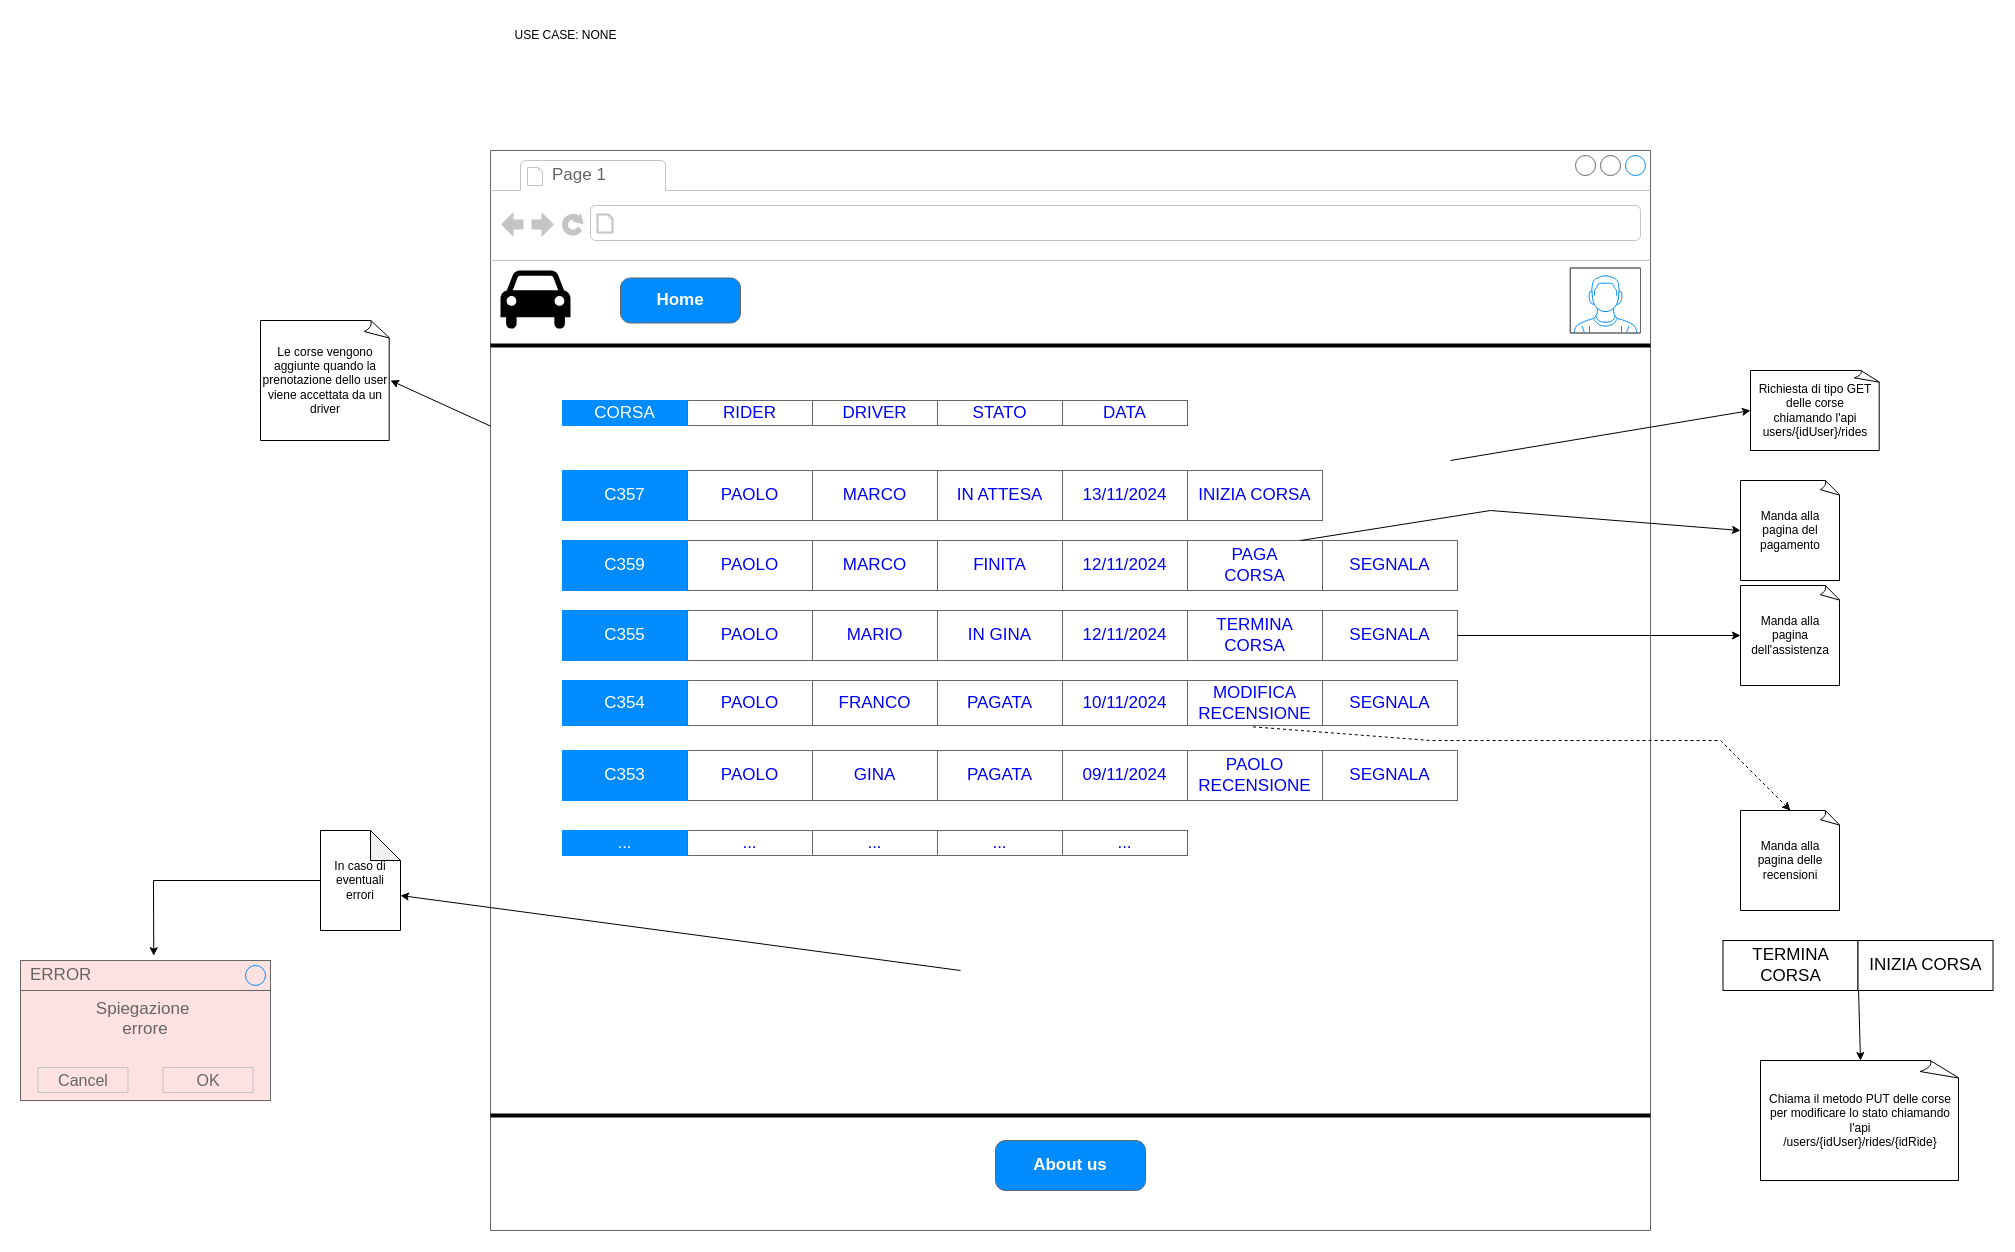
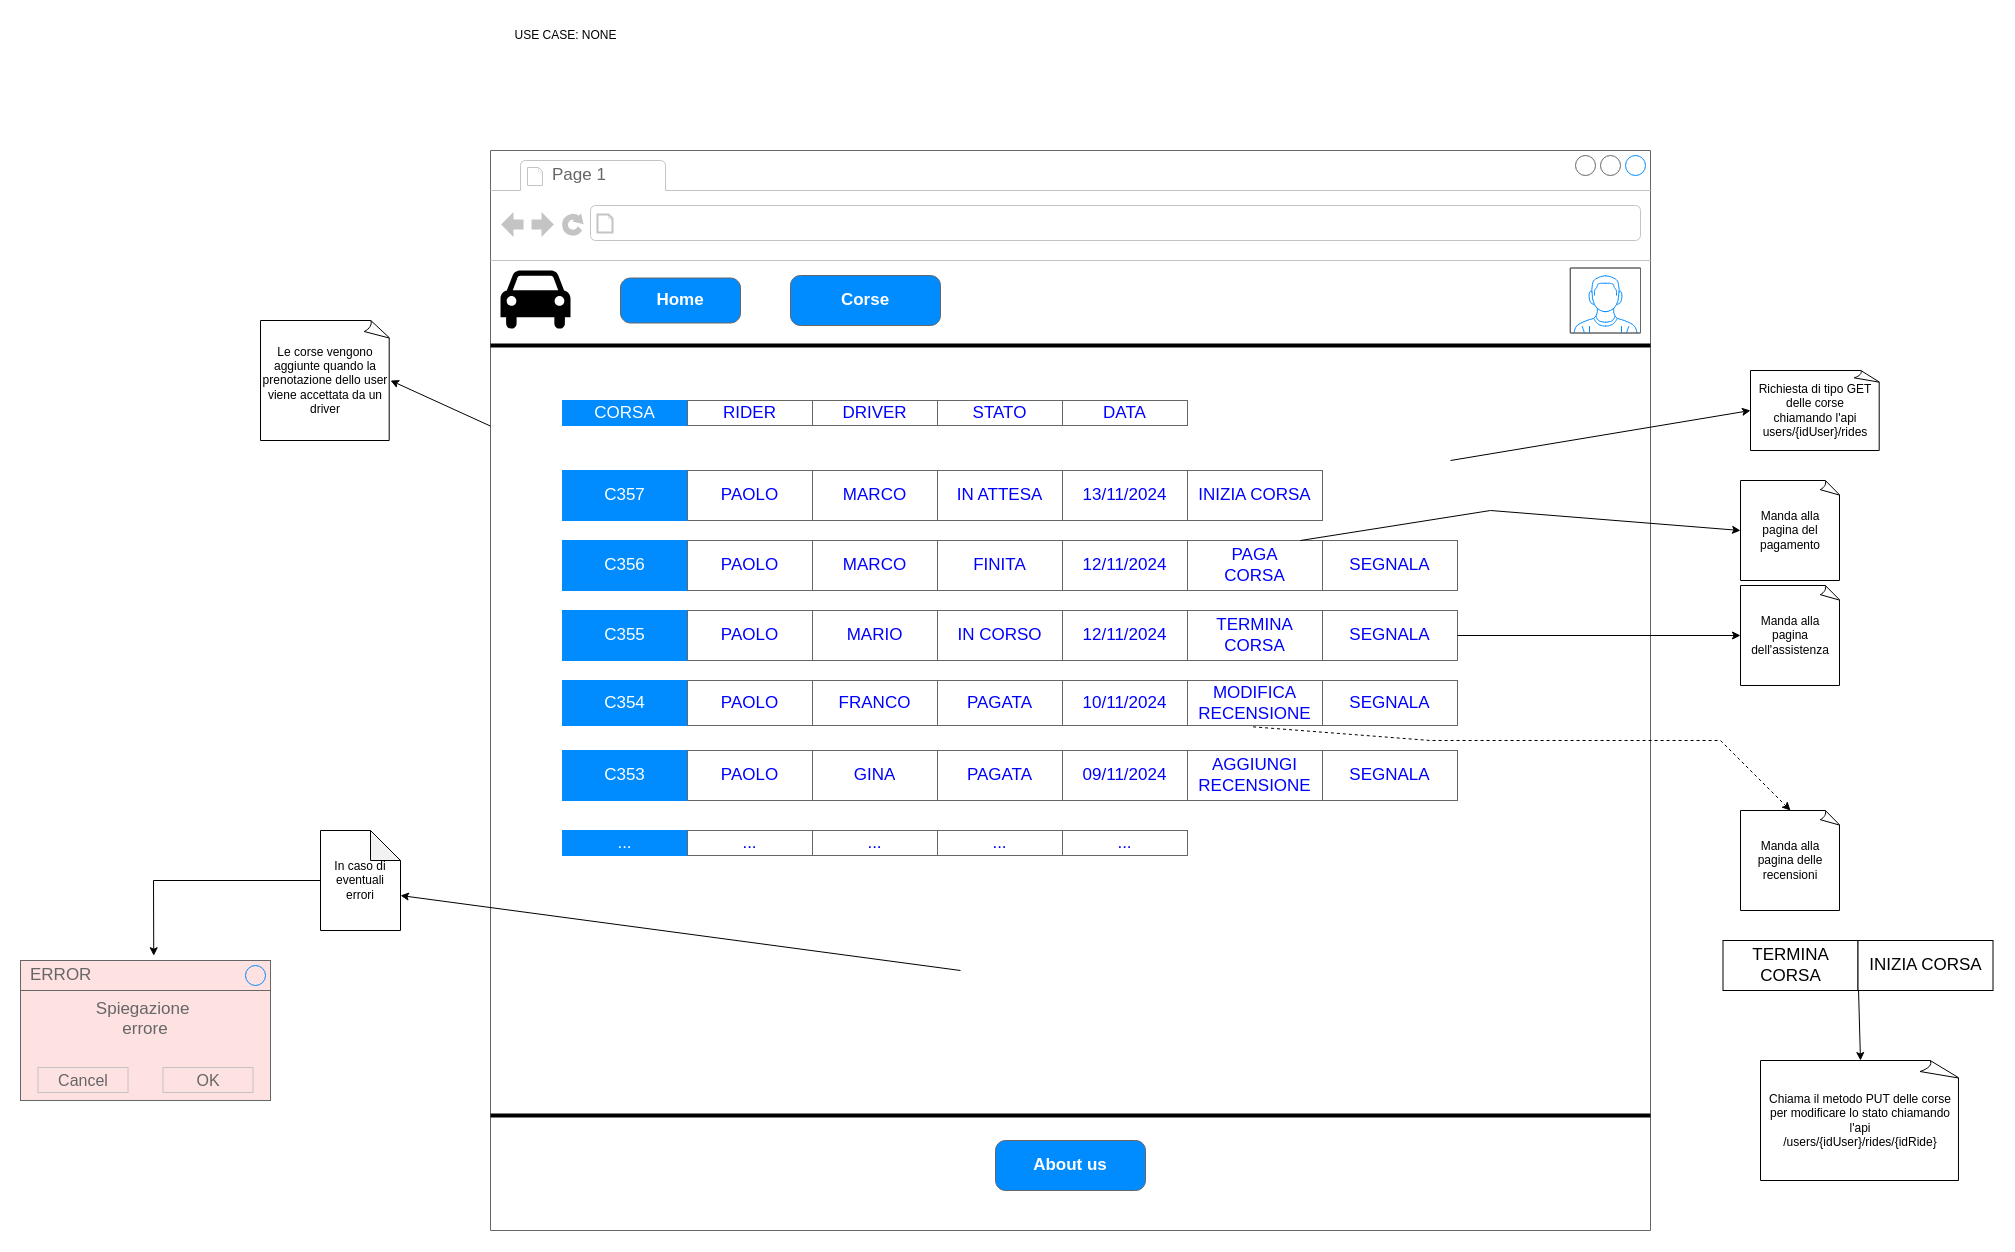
node "Corse": added
node "C359": label "C359" -> "C356"
node "IN GINA": label "IN GINA" -> "IN CORSO"
node "PAOLO RECENSIONE": label "PAOLO RECENSIONE" -> "AGGIUNGI RECENSIONE"
